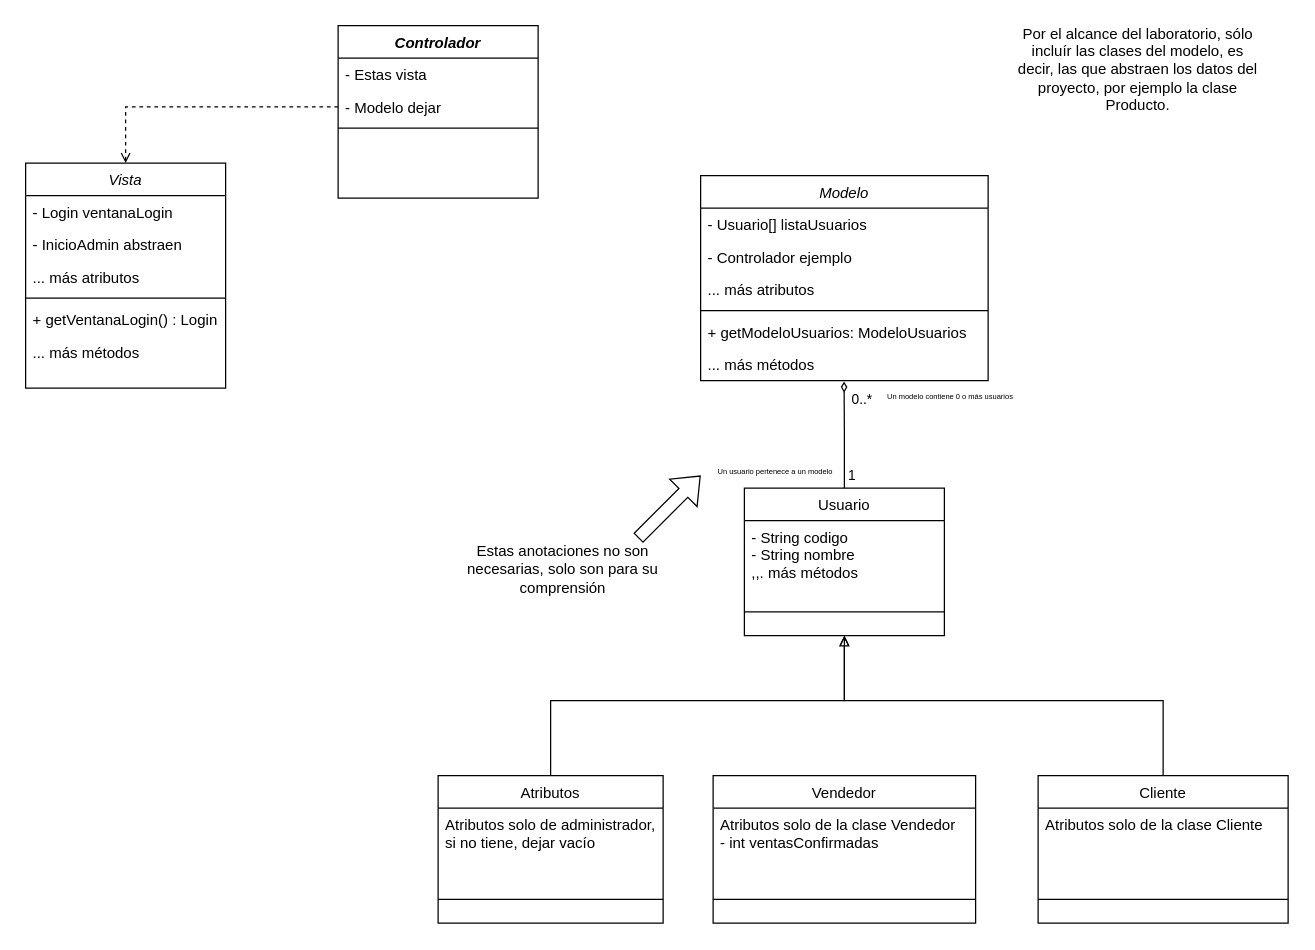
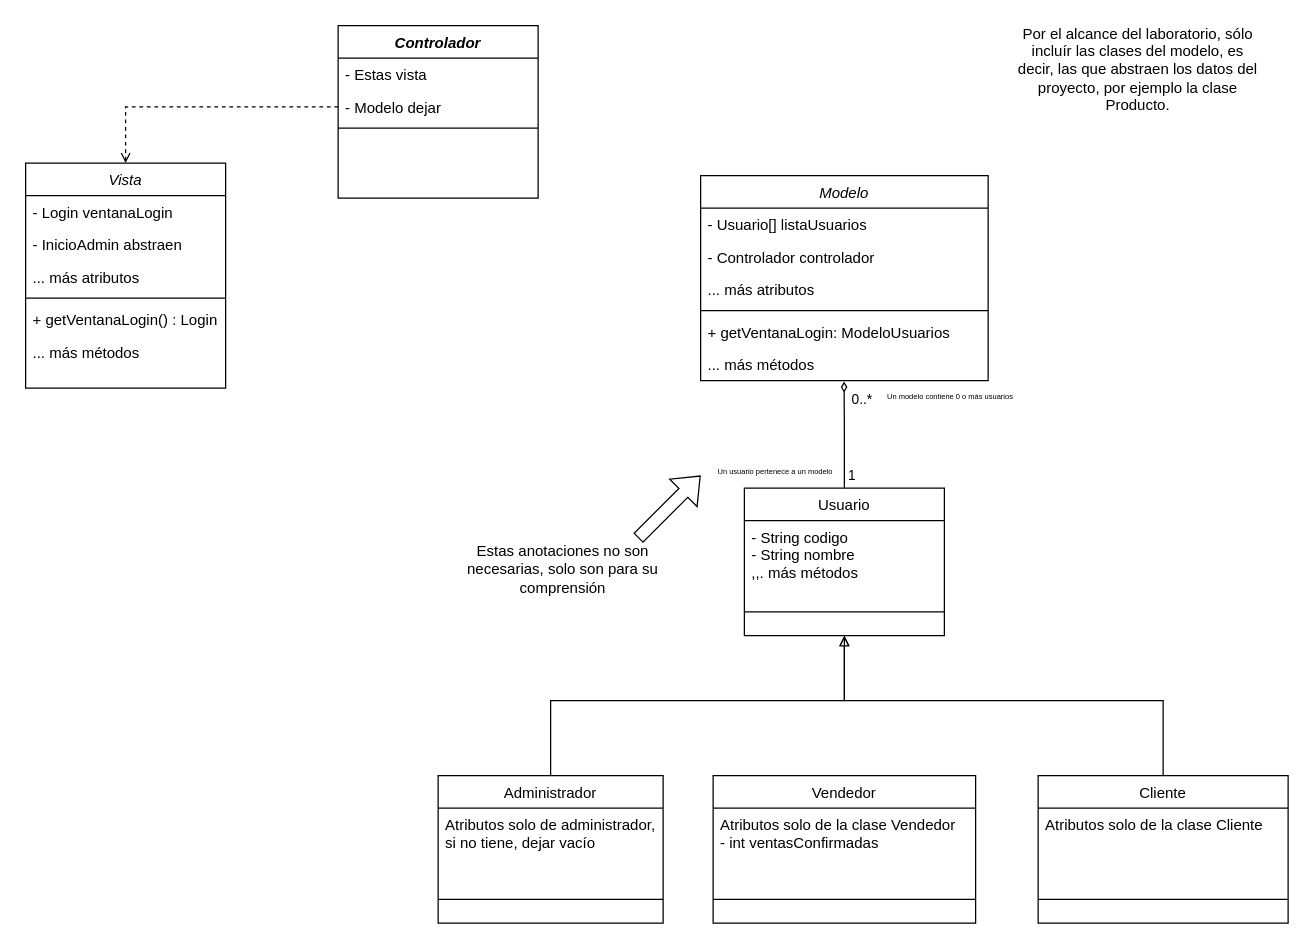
node "- Controlador ejemplo": label "- Controlador ejemplo" -> "- Controlador controlador"
node "+ getModeloUsuarios: ModeloUsuarios": label "+ getModeloUsuarios: ModeloUsuarios" -> "+ getVentanaLogin: ModeloUsuarios"
node "Atributos": label "Atributos" -> "Administrador"
